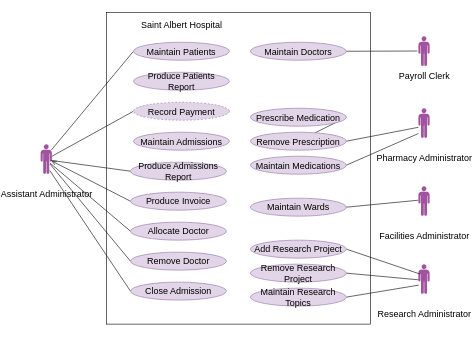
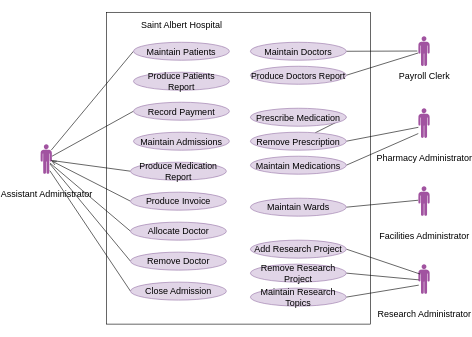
edge "Payroll Clerk" -- "Produce Doctors Report": added
node "Produce Doctors Report": added
node "Record Payment": style dashed -> solid
node "Produce Admissions Report": label "Produce Admissions Report" -> "Produce Medication Report"
